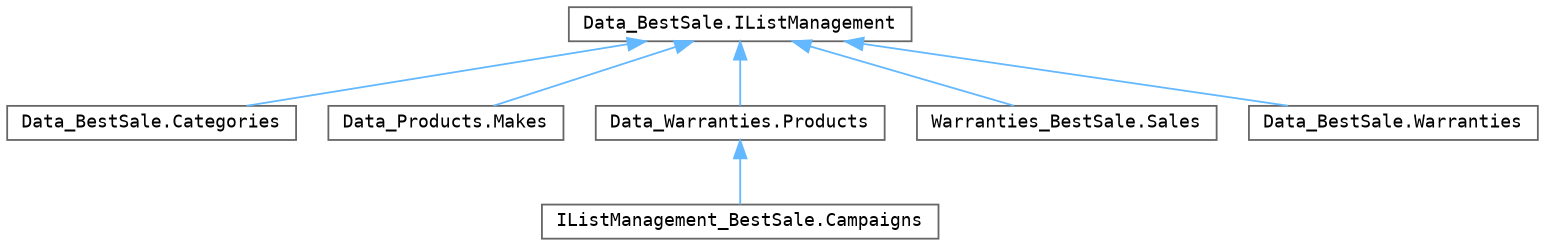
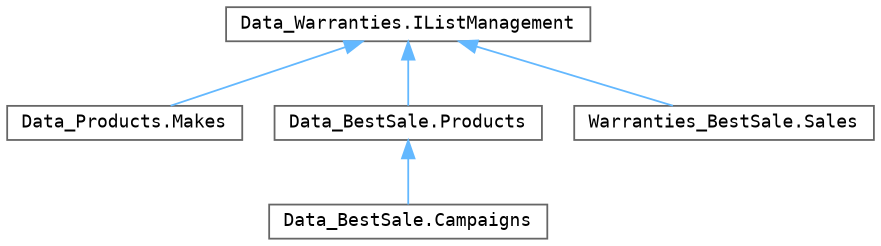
node "Data_BestSale.IListManagement": label "Data_BestSale.IListManagement" -> "Data_Warranties.IListManagement"
node "Data_BestSale.Categories": removed
node "Data_Warranties.Products": label "Data_Warranties.Products" -> "Data_BestSale.Products"
node "Data_BestSale.Warranties": removed
node "IListManagement_BestSale.Campaigns": label "IListManagement_BestSale.Campaigns" -> "Data_BestSale.Campaigns"
